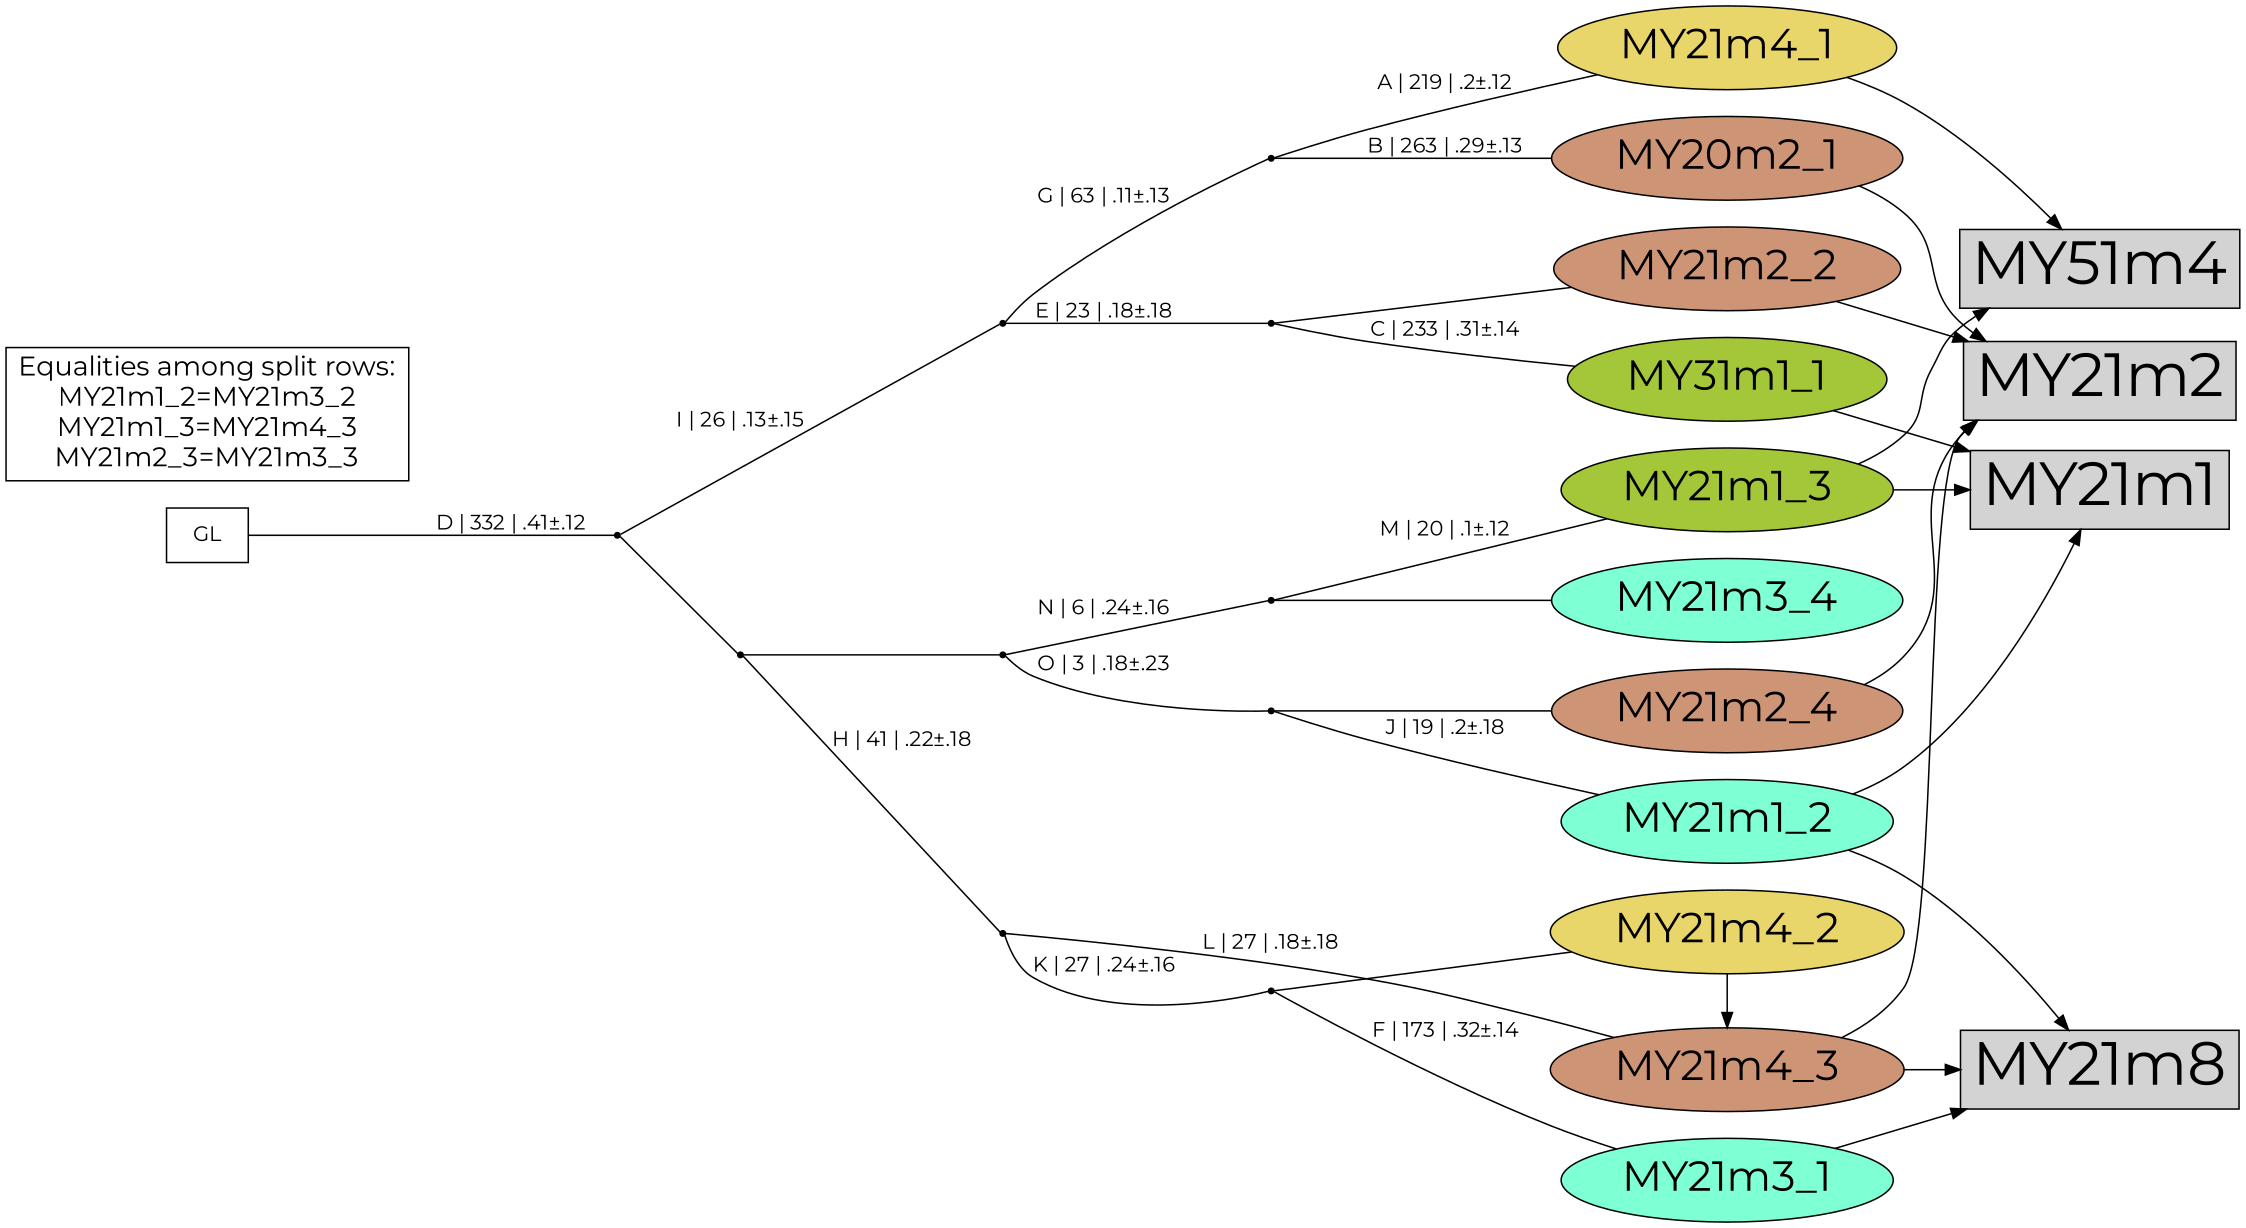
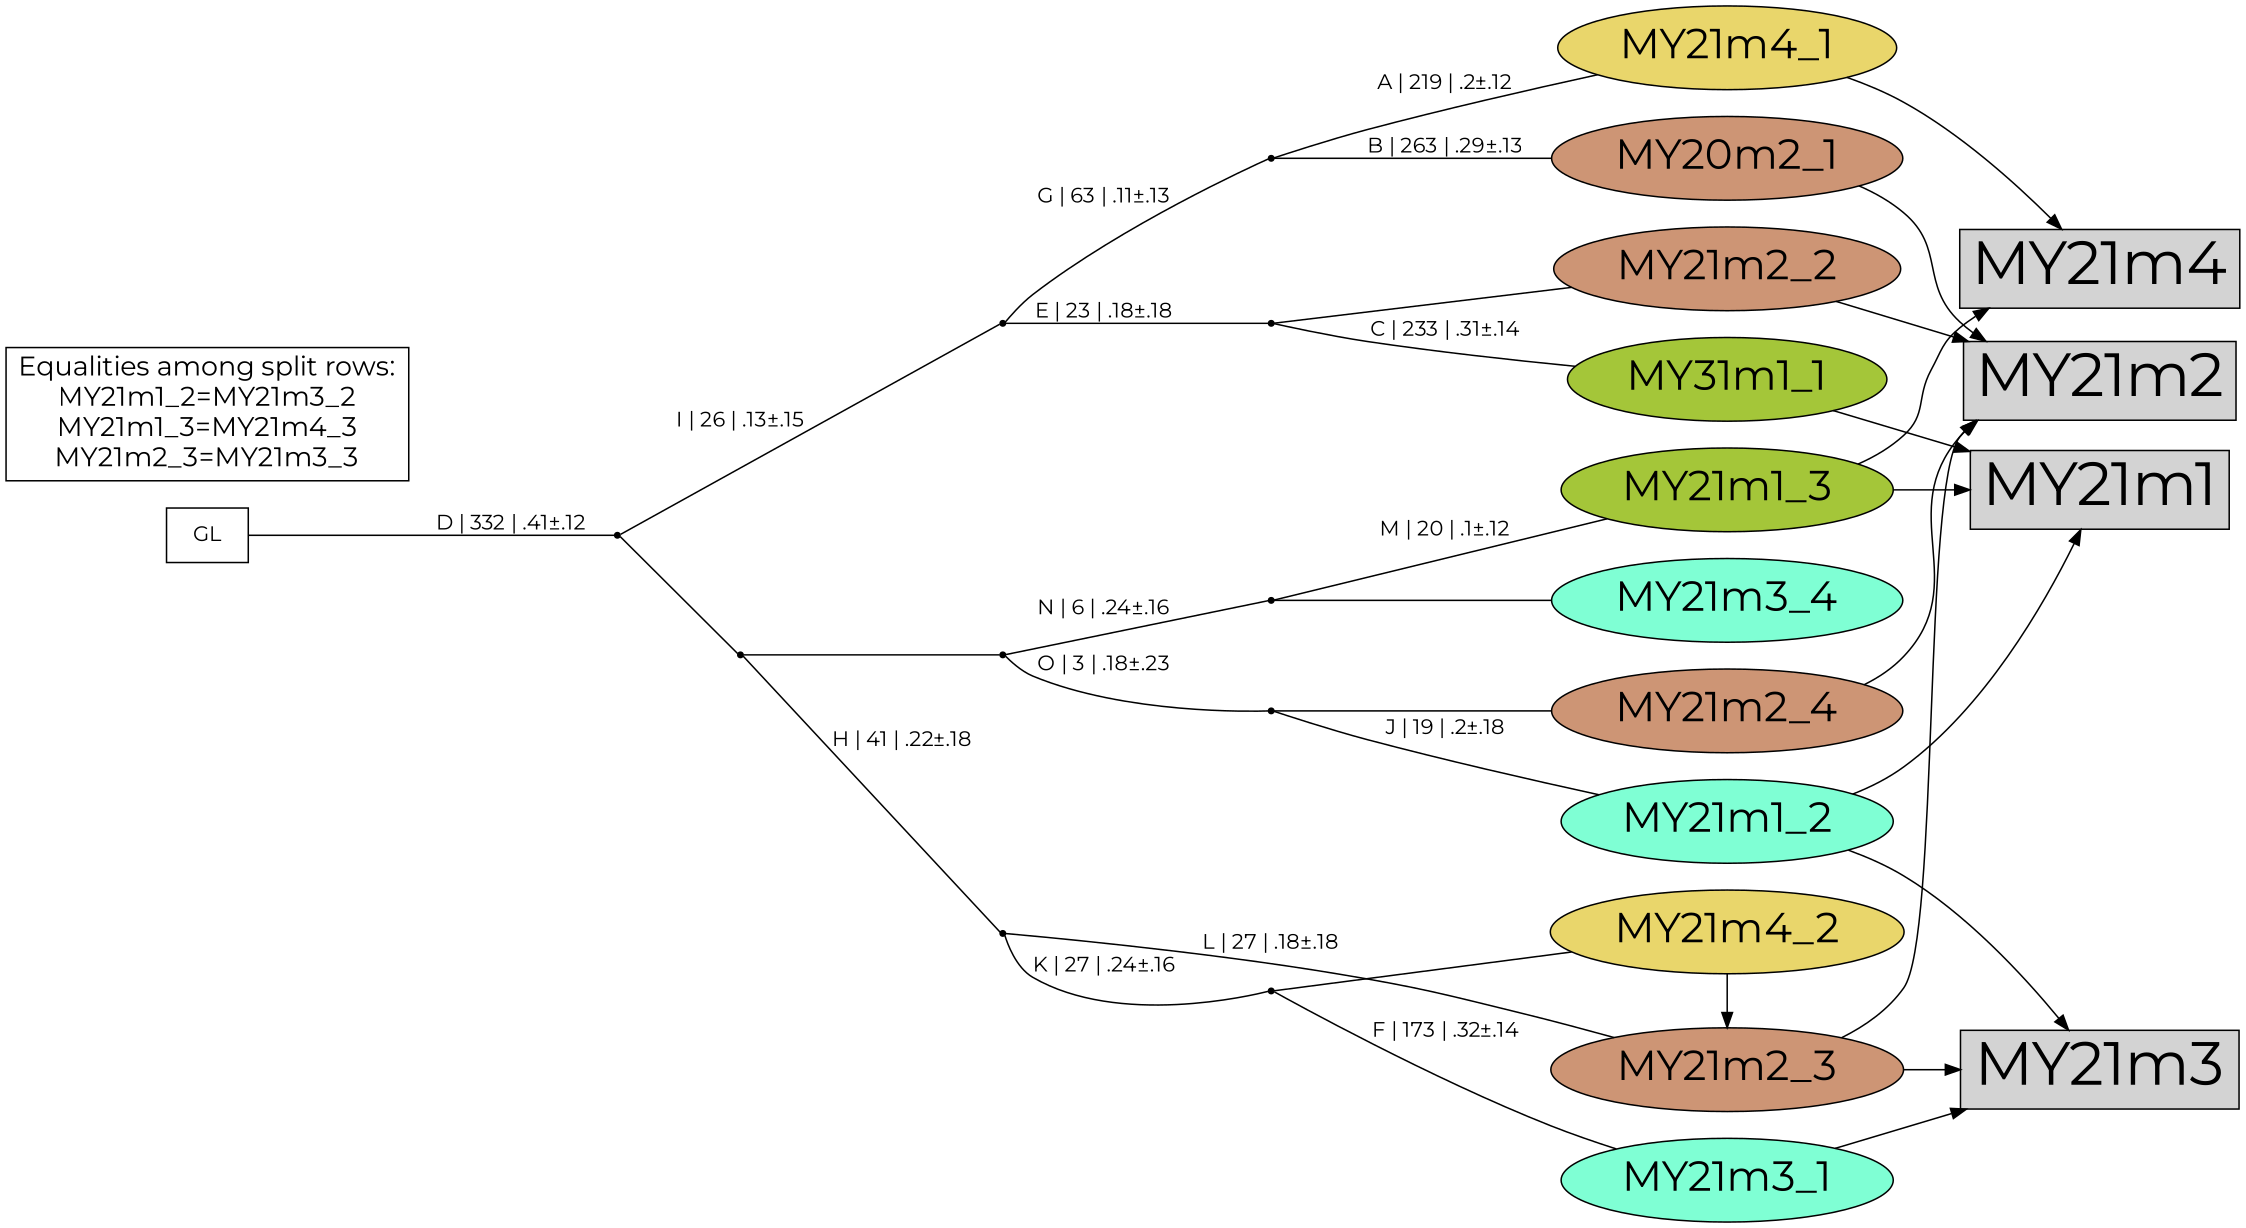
node "MY51m4": label "MY51m4" -> "MY21m4"
node "MY21m4_3": label "MY21m4_3" -> "MY21m2_3"
node "MY21m8": label "MY21m8" -> "MY21m3"
